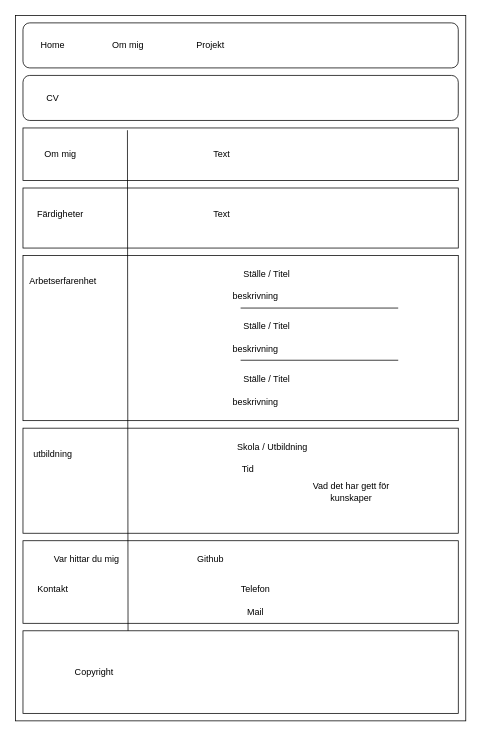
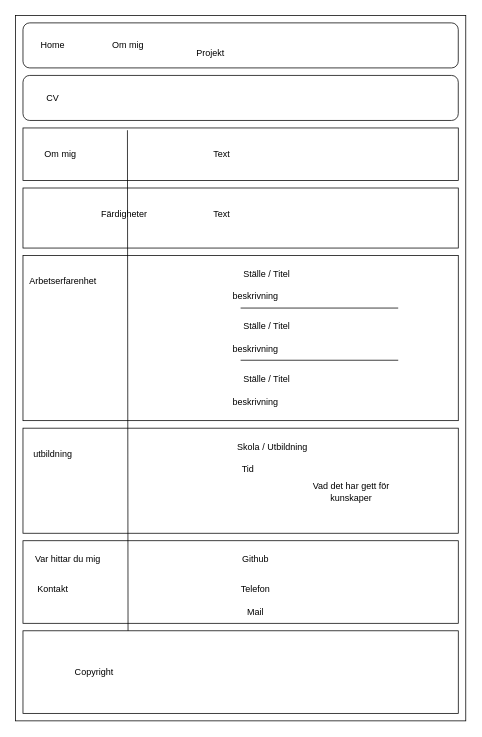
node "Projekt": moved (210, 45) -> (210, 53)
node "Färdigheter": moved (60, 214) -> (124, 214)
node "Var hittar du mig": moved (87, 559) -> (68, 559)
node "Github": moved (210, 559) -> (255, 559)
